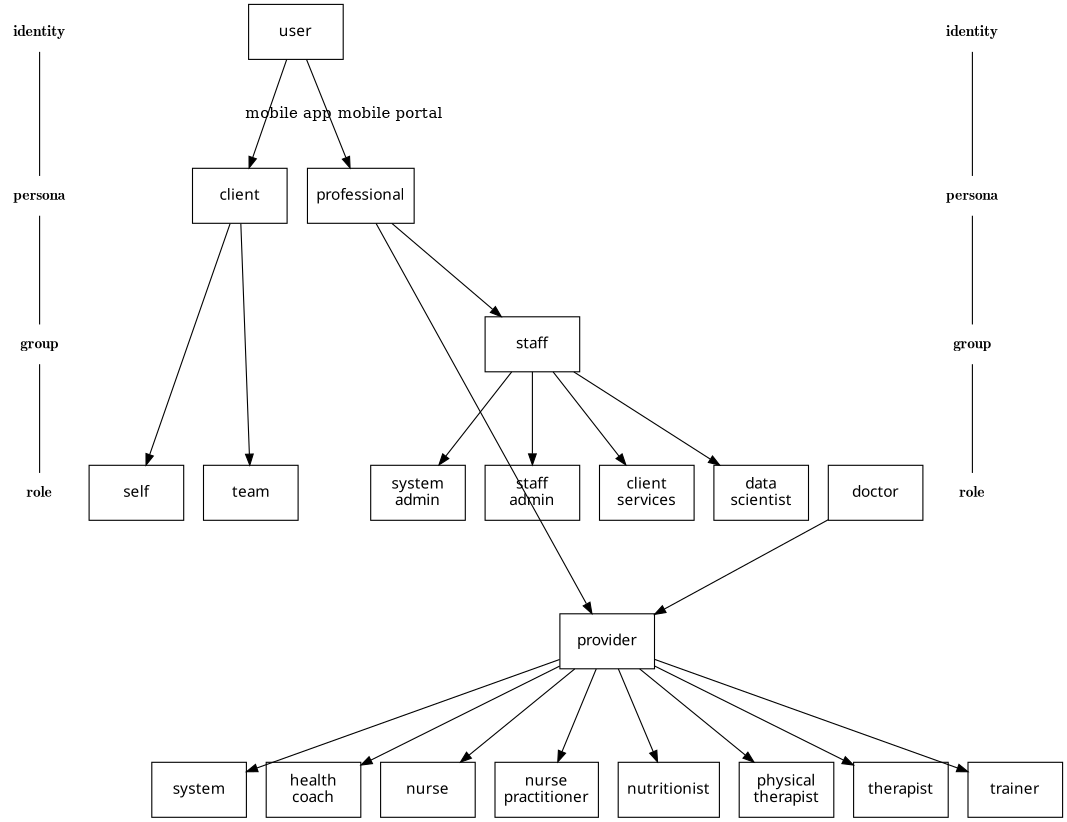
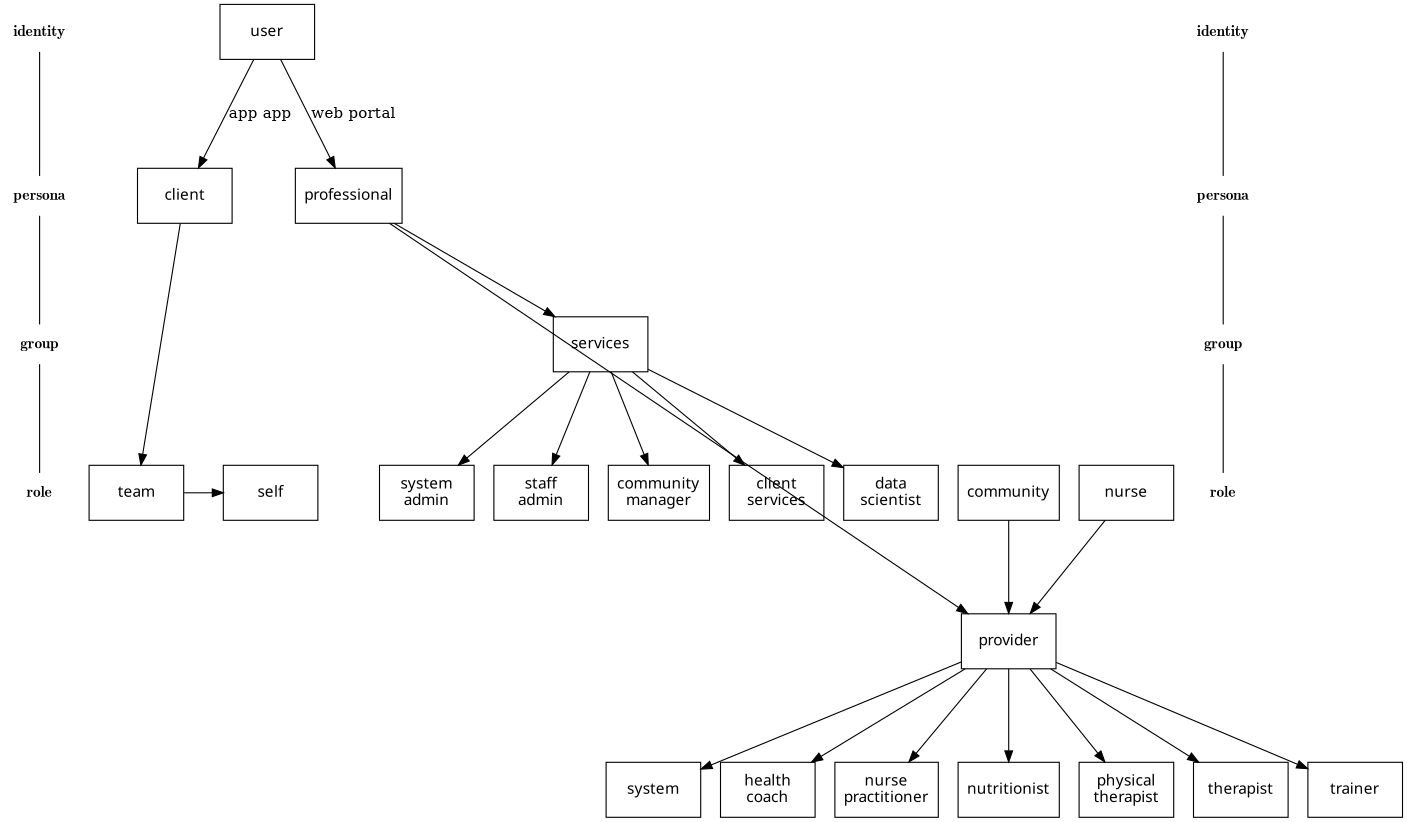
edge "user" -> "client": label "mobile app" -> "app app"
edge "user" -> "professional": label "mobile portal" -> "web portal"
edge "client" -> "self": now "team" -> "self"
node "staff": label "staff" -> "services"
node "community manager": added
node "doctor": label "doctor" -> "community"
edge "provider" -> "nurse": reversed
